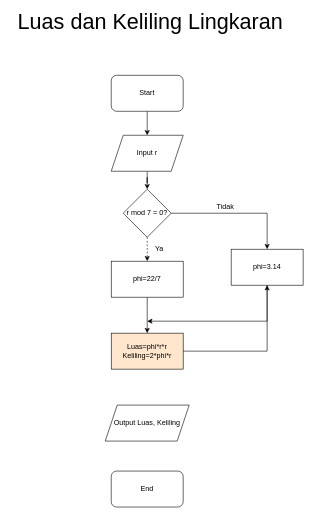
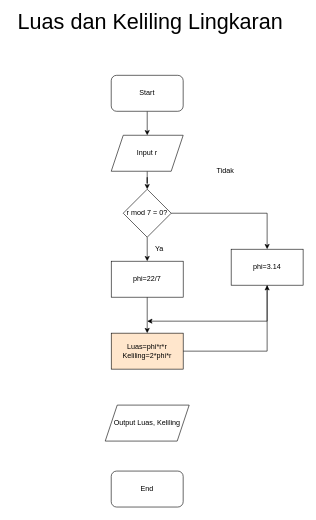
node "Tidak": moved (225, 207) -> (225, 171)
edge "r mod 7 = 0?" -> "phi=22/7": style dashed -> solid
